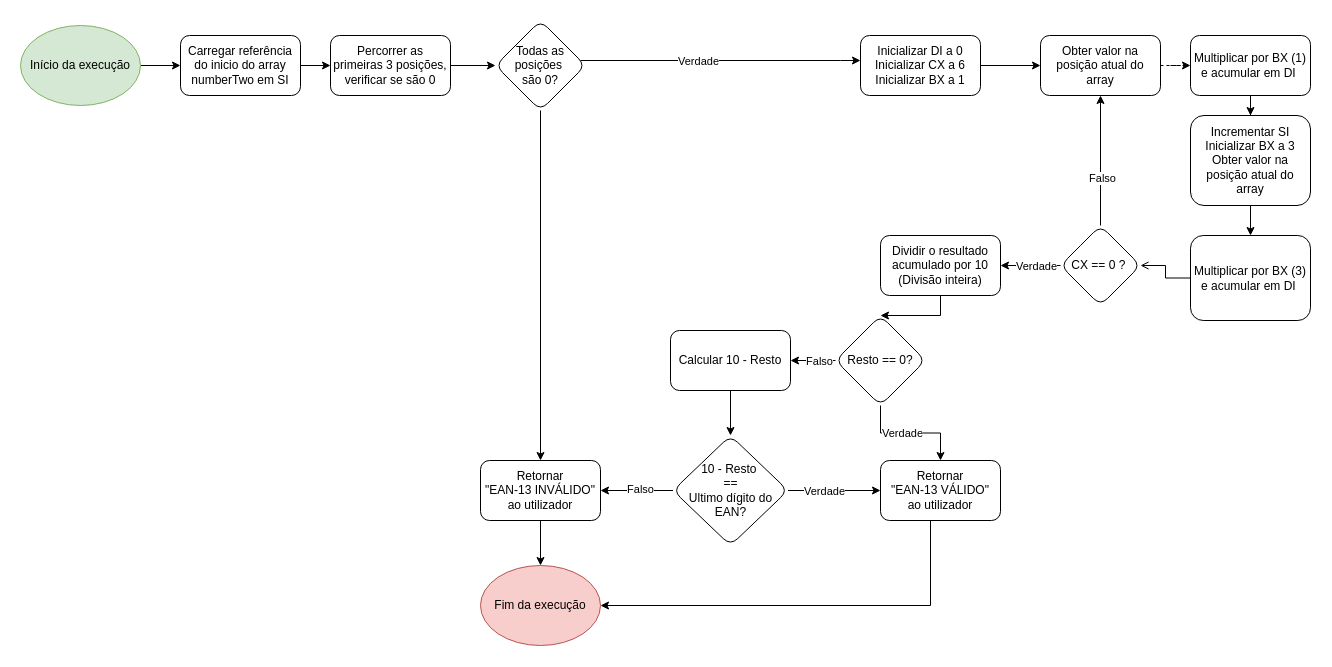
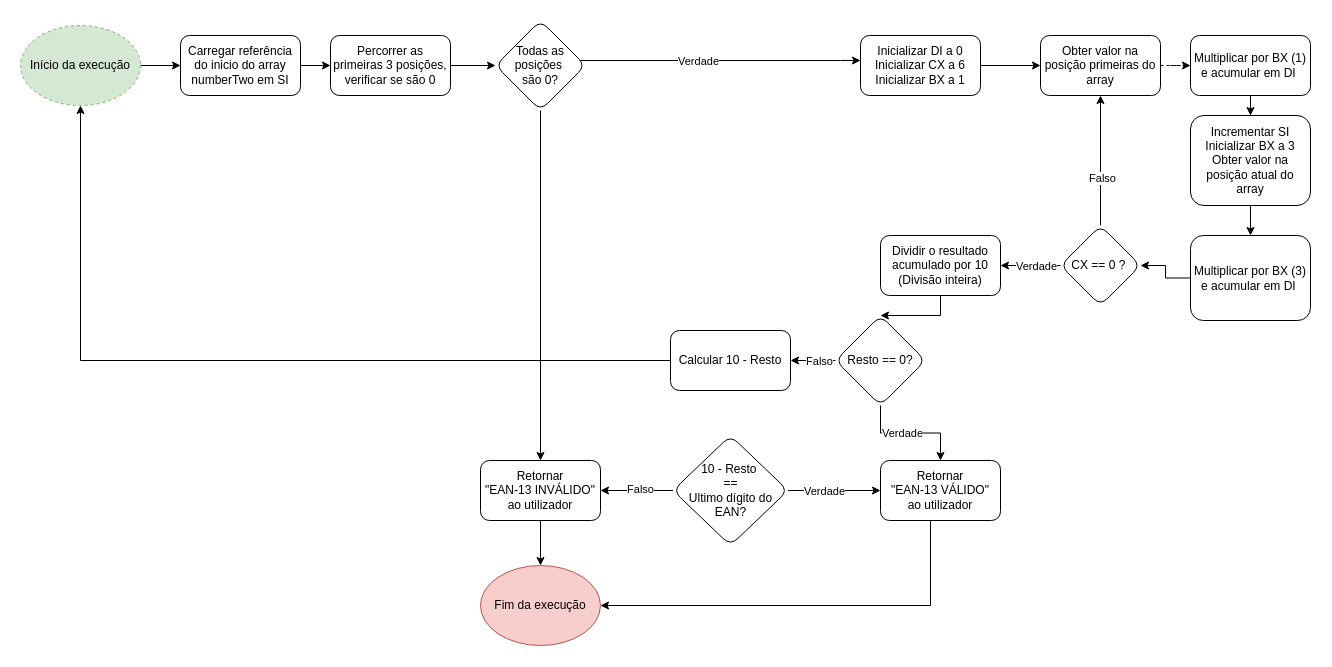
node "Início da execução": style solid -> dashed
node "Obter valor na posição atual do array": label "Obter valor na posição atual do array" -> "Obter valor na posição primeiras do array"
edge "Multiplicar por BX (3) e acumular em DI" -> "CX == 0 ?": arrowhead open -> classic
edge "Calcular 10 - Resto" -> "10 - Resto == Ultimo dígito do EAN?": now "Calcular 10 - Resto" -> "Início da execução"
